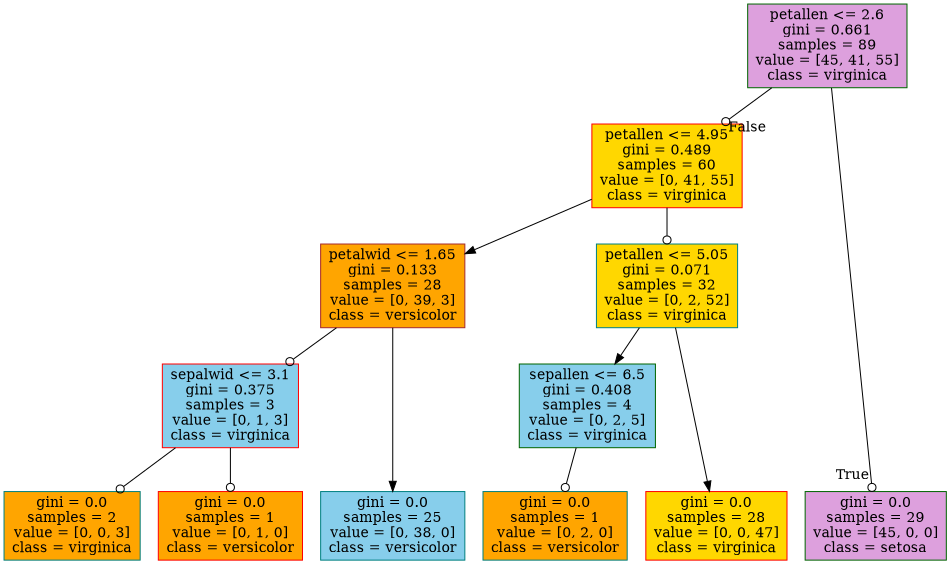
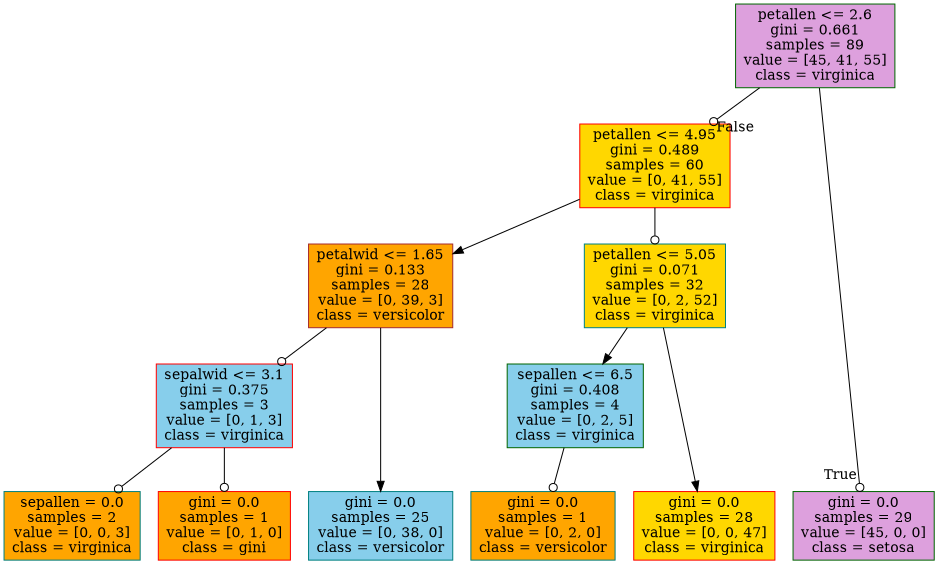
node "gini = 0.0 samples = 2 value = [0, 0, 3] class = virginica": label "gini = 0.0 samples = 2 value = [0, 0, 3] class = virginica" -> "sepallen = 0.0 samples = 2 value = [0, 0, 3] class = virginica"
node "gini = 0.0 samples = 1 value = [0, 1, 0] class = versicolor": label "gini = 0.0 samples = 1 value = [0, 1, 0] class = versicolor" -> "gini = 0.0 samples = 1 value = [0, 1, 0] class = gini"
